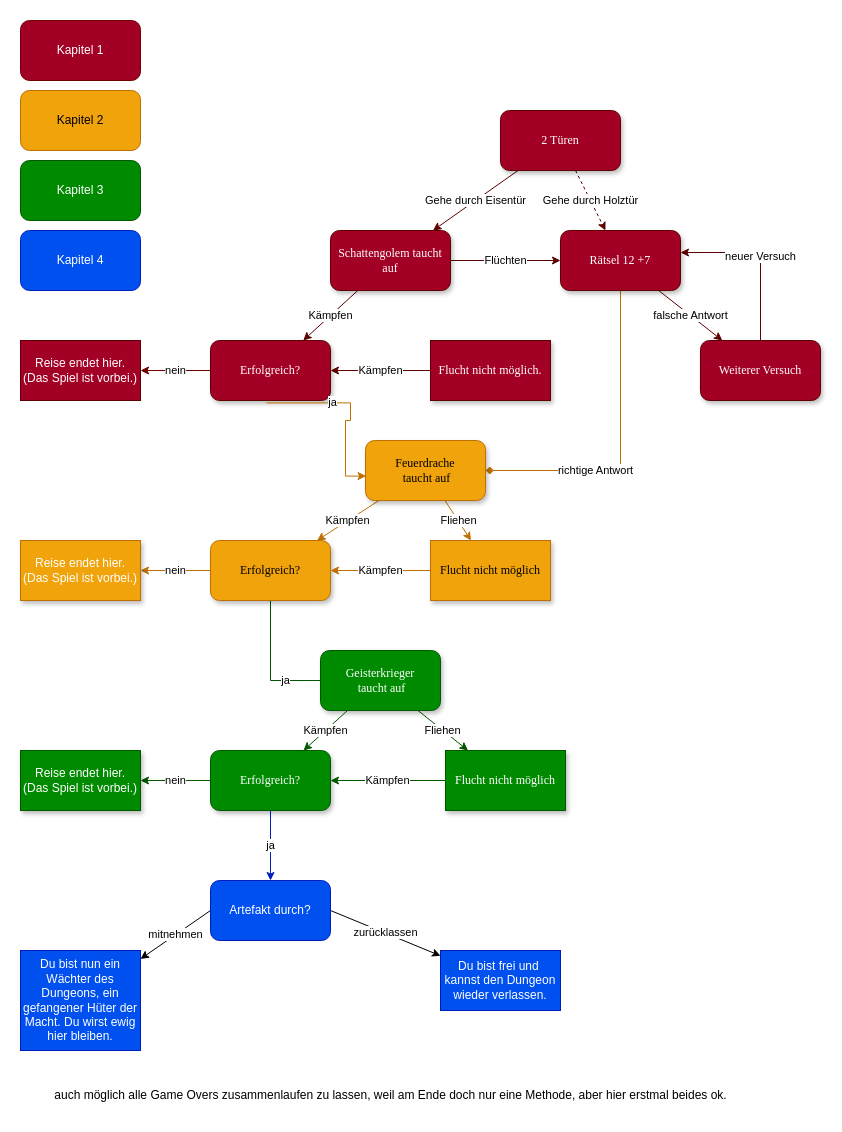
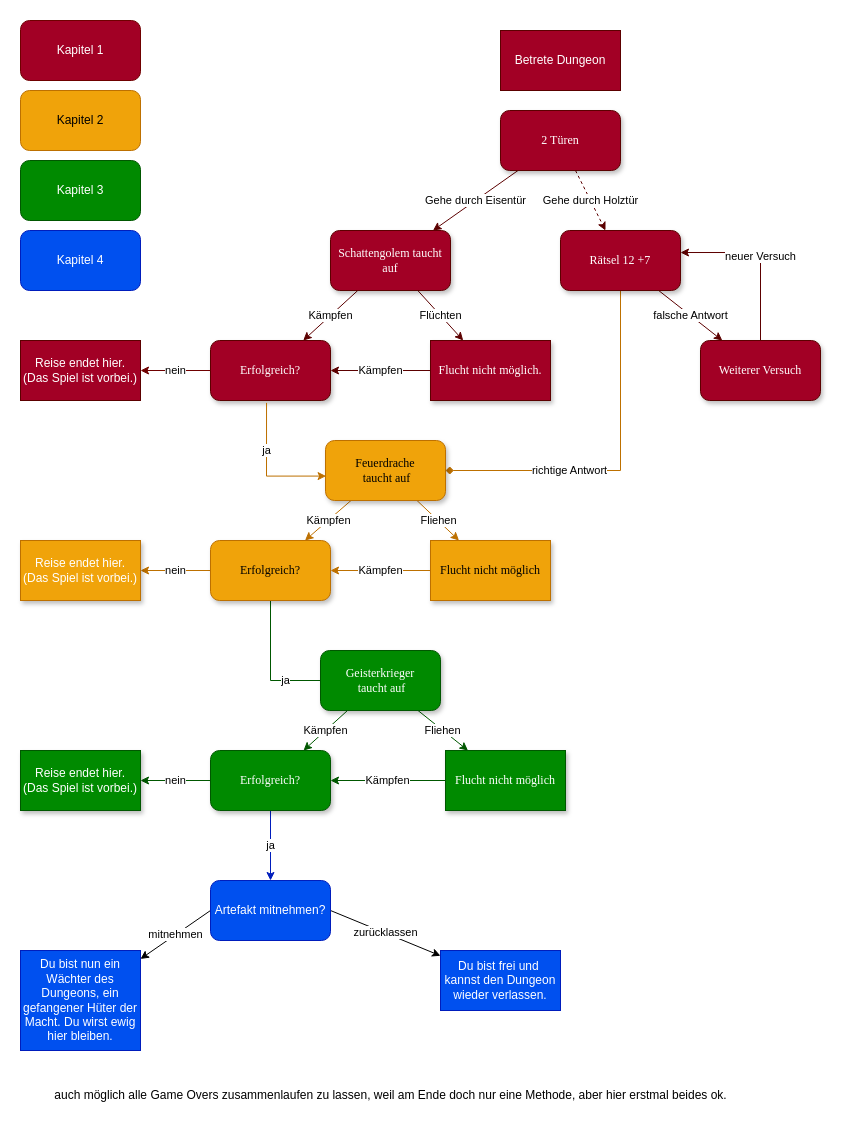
node "Betrete Dungeon": added
edge "Schattengolem taucht auf" -> "Rätsel 12 +7": now "Schattengolem taucht auf" -> "Flucht nicht möglich."
node "Feuerdrache taucht auf": moved (426, 471) -> (386, 471)
node "Artefakt durch?": label "Artefakt durch?" -> "Artefakt mitnehmen?"
